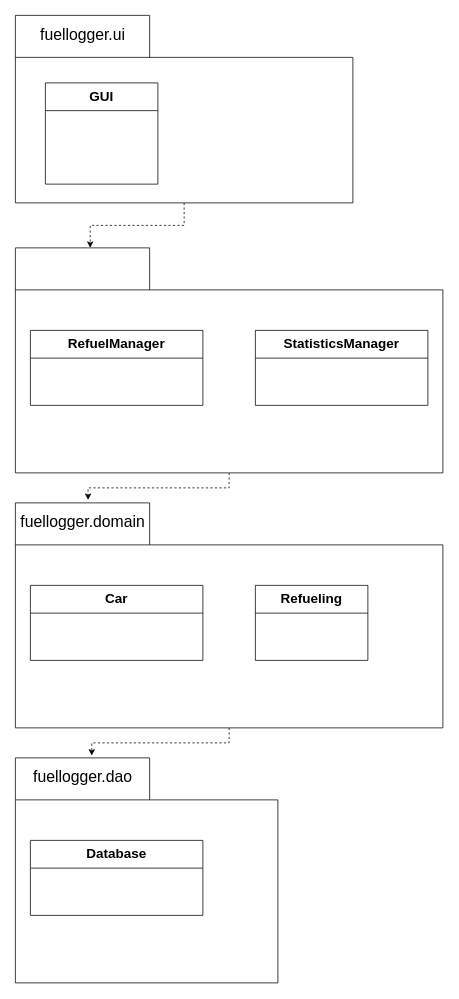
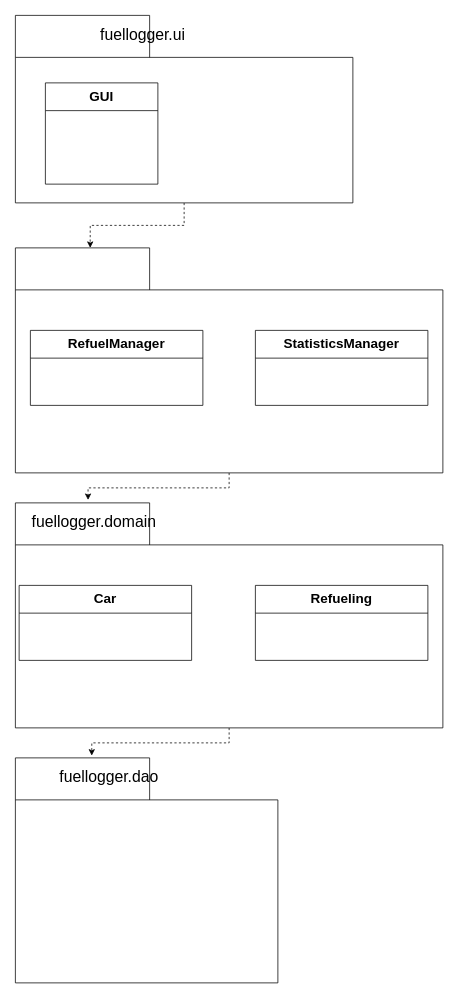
node "fuellogger.ui": moved (83, 34) -> (143, 34)
node "fuellogger.domain": moved (83, 522) -> (94, 522)
node "Car": moved (117, 623) -> (105, 623)
node "Refueling": size 113x75 -> 173x75
node "fuellogger.dao": moved (83, 777) -> (109, 777)
node "Database": removed
